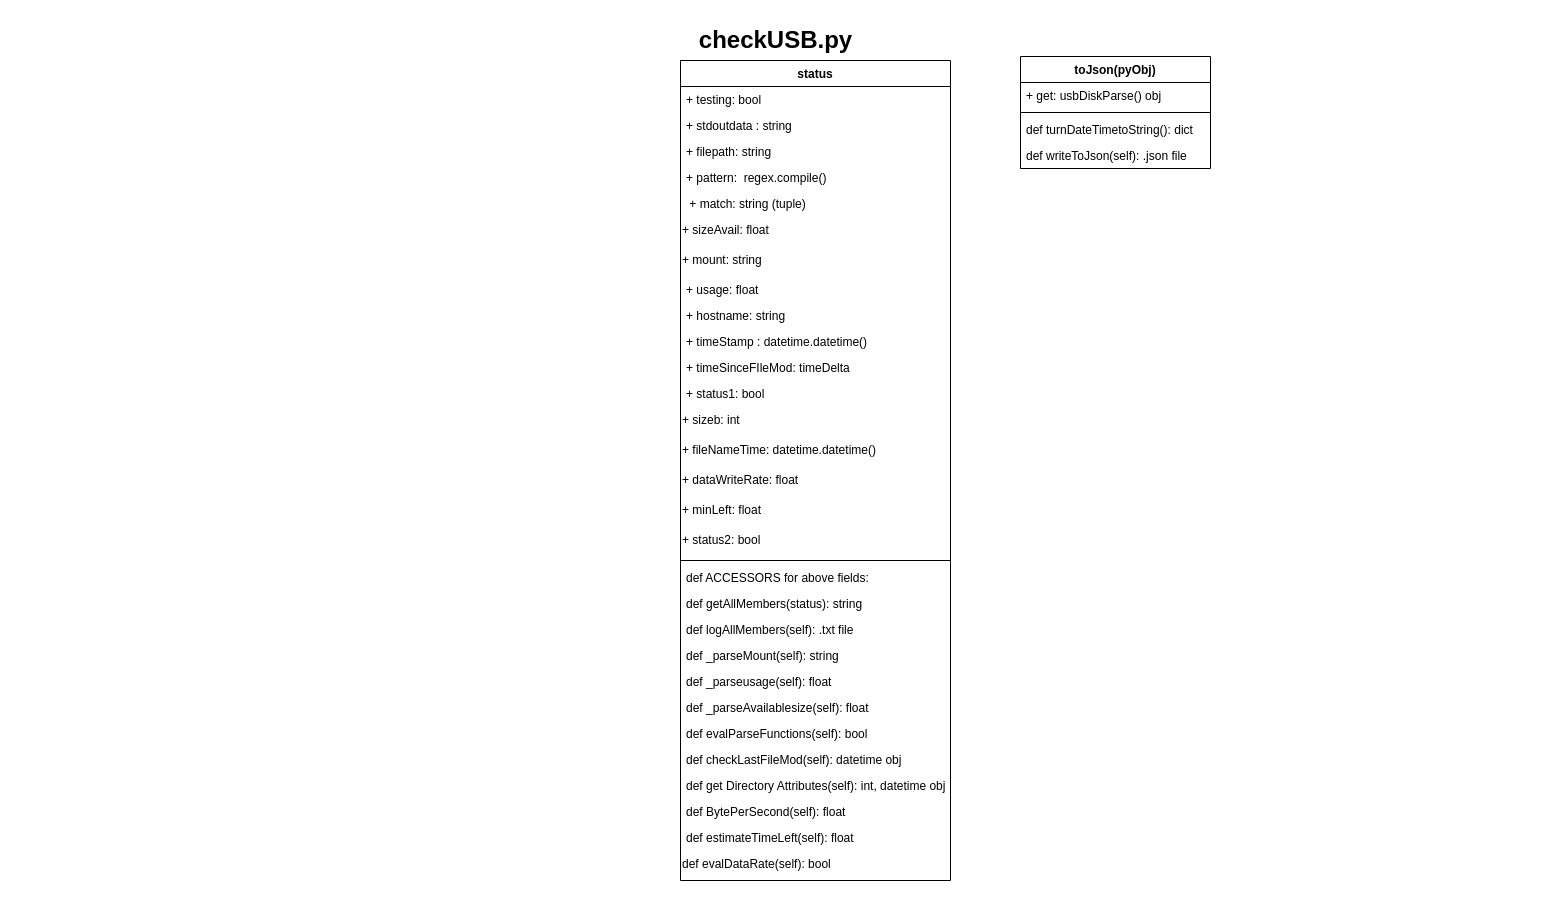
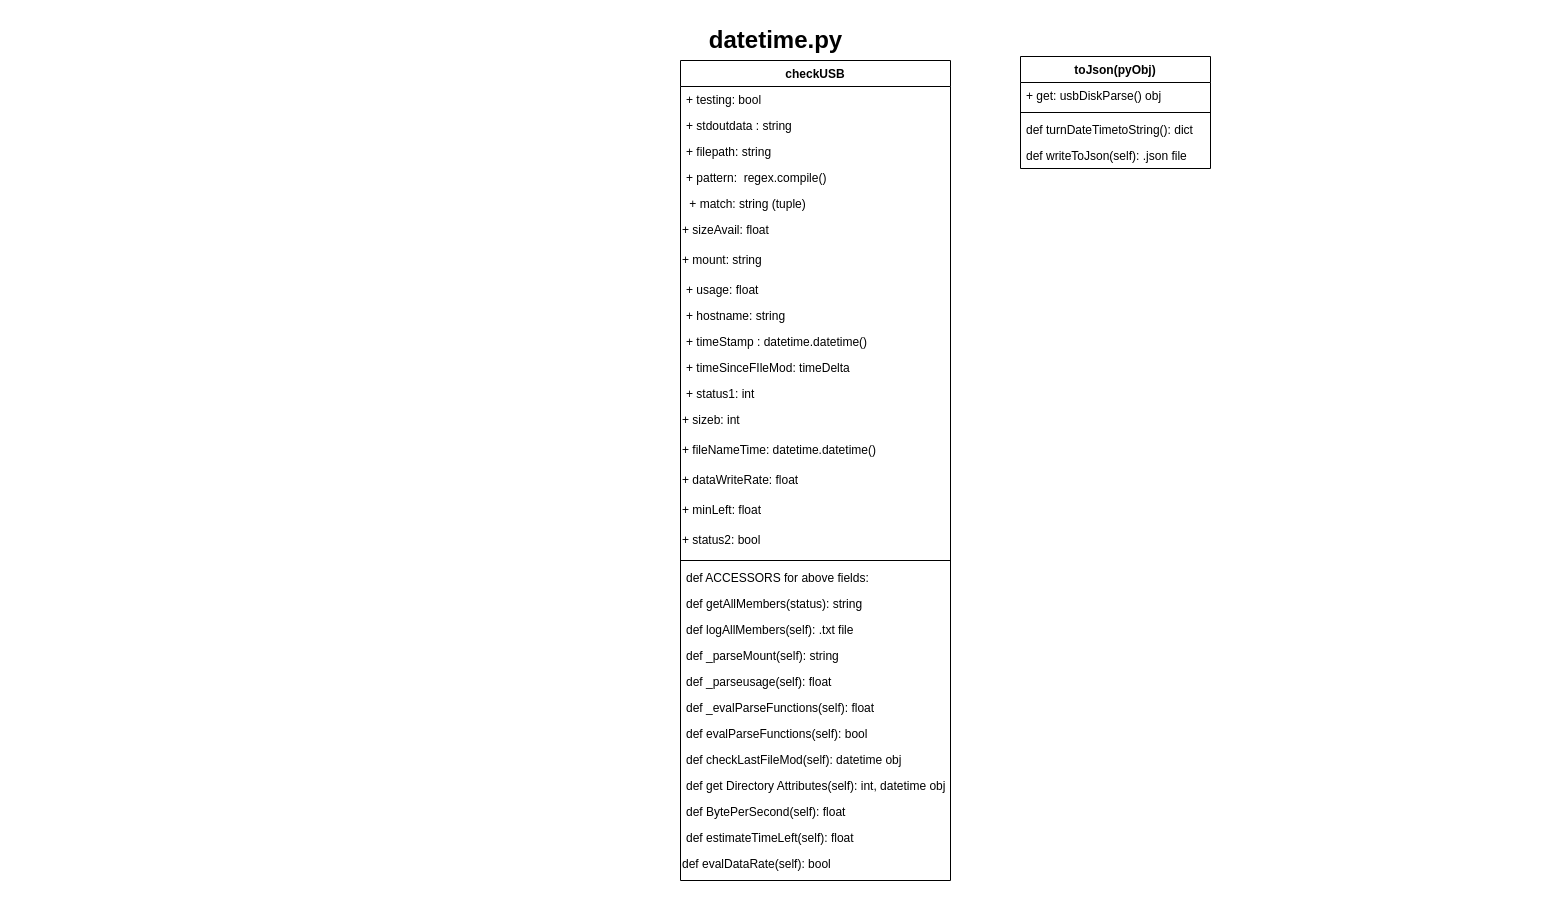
node "checkUSB.py": label "checkUSB.py" -> "datetime.py"
node "status": label "status" -> "checkUSB"
node "+ status1: bool": label "+ status1: bool" -> "+ status1: int"
node "def _parseAvailablesize(self): float": label "def _parseAvailablesize(self): float" -> "def _evalParseFunctions(self): float"
